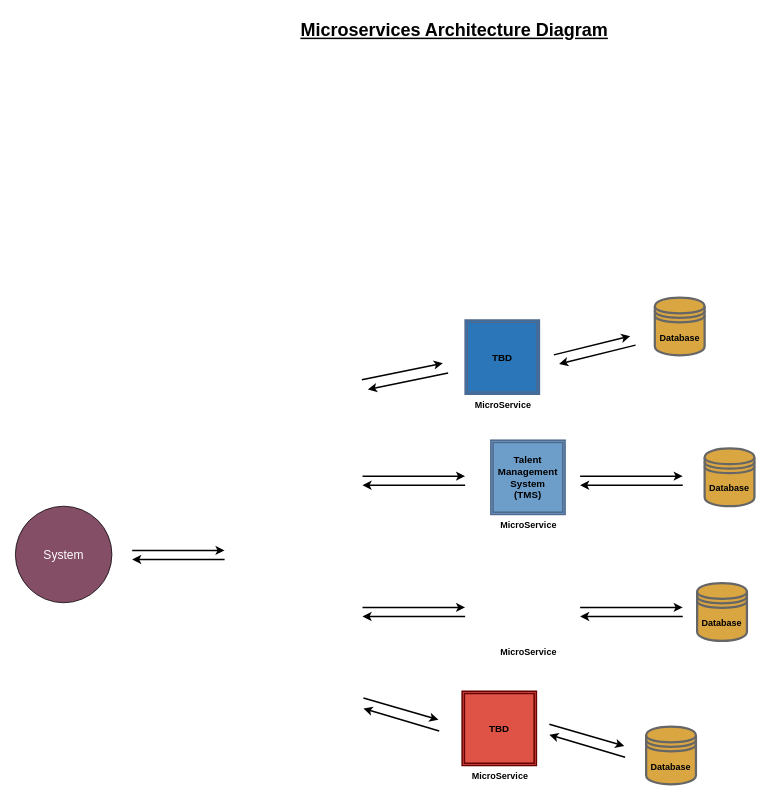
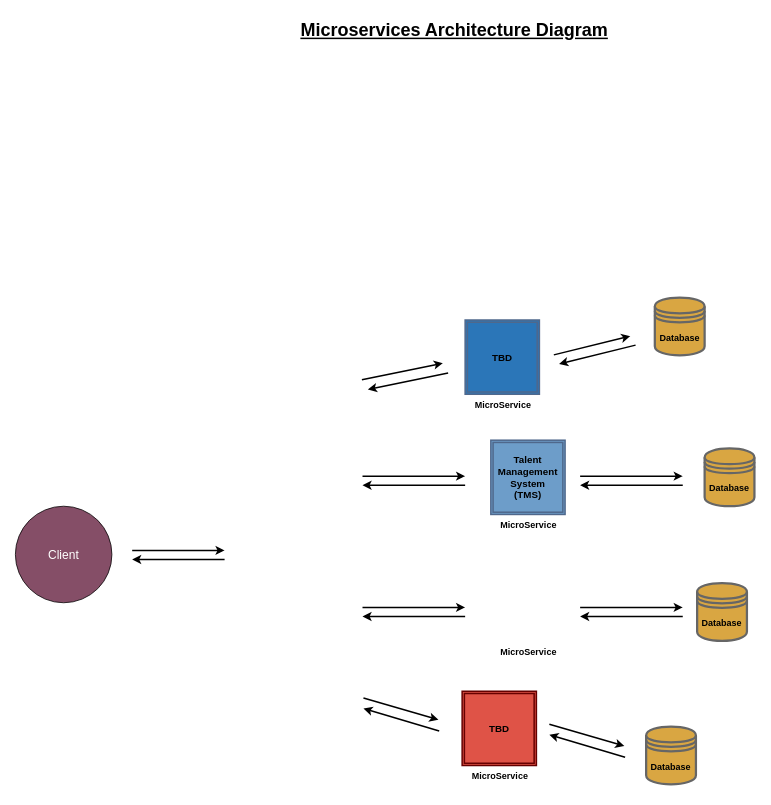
node "System": label "System" -> "Client"
